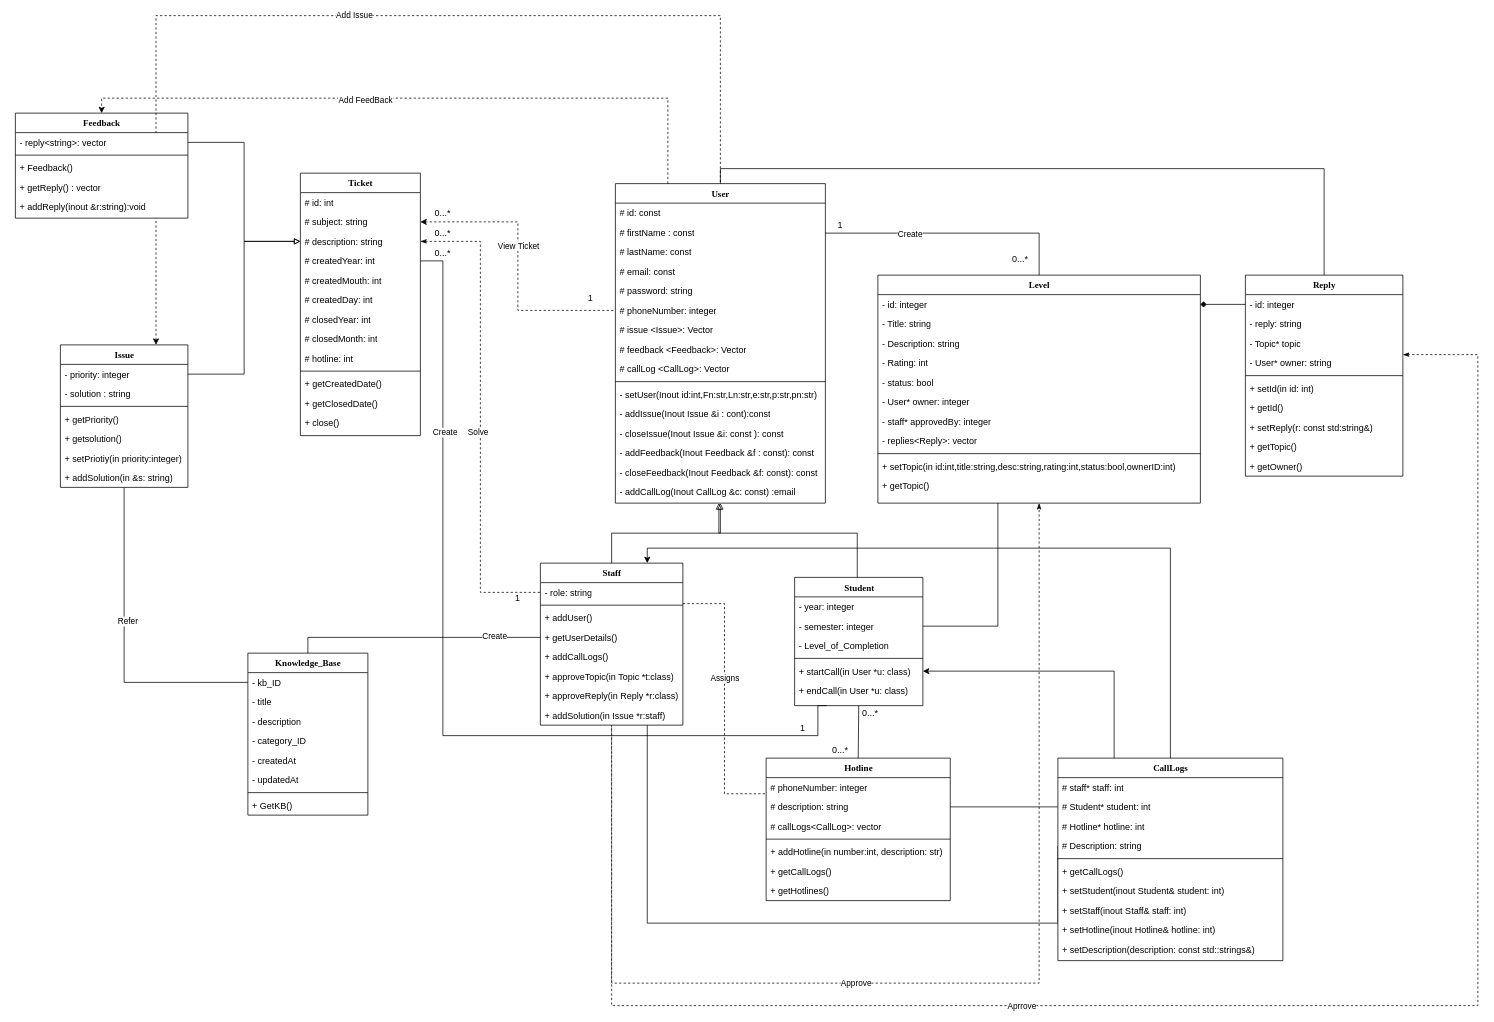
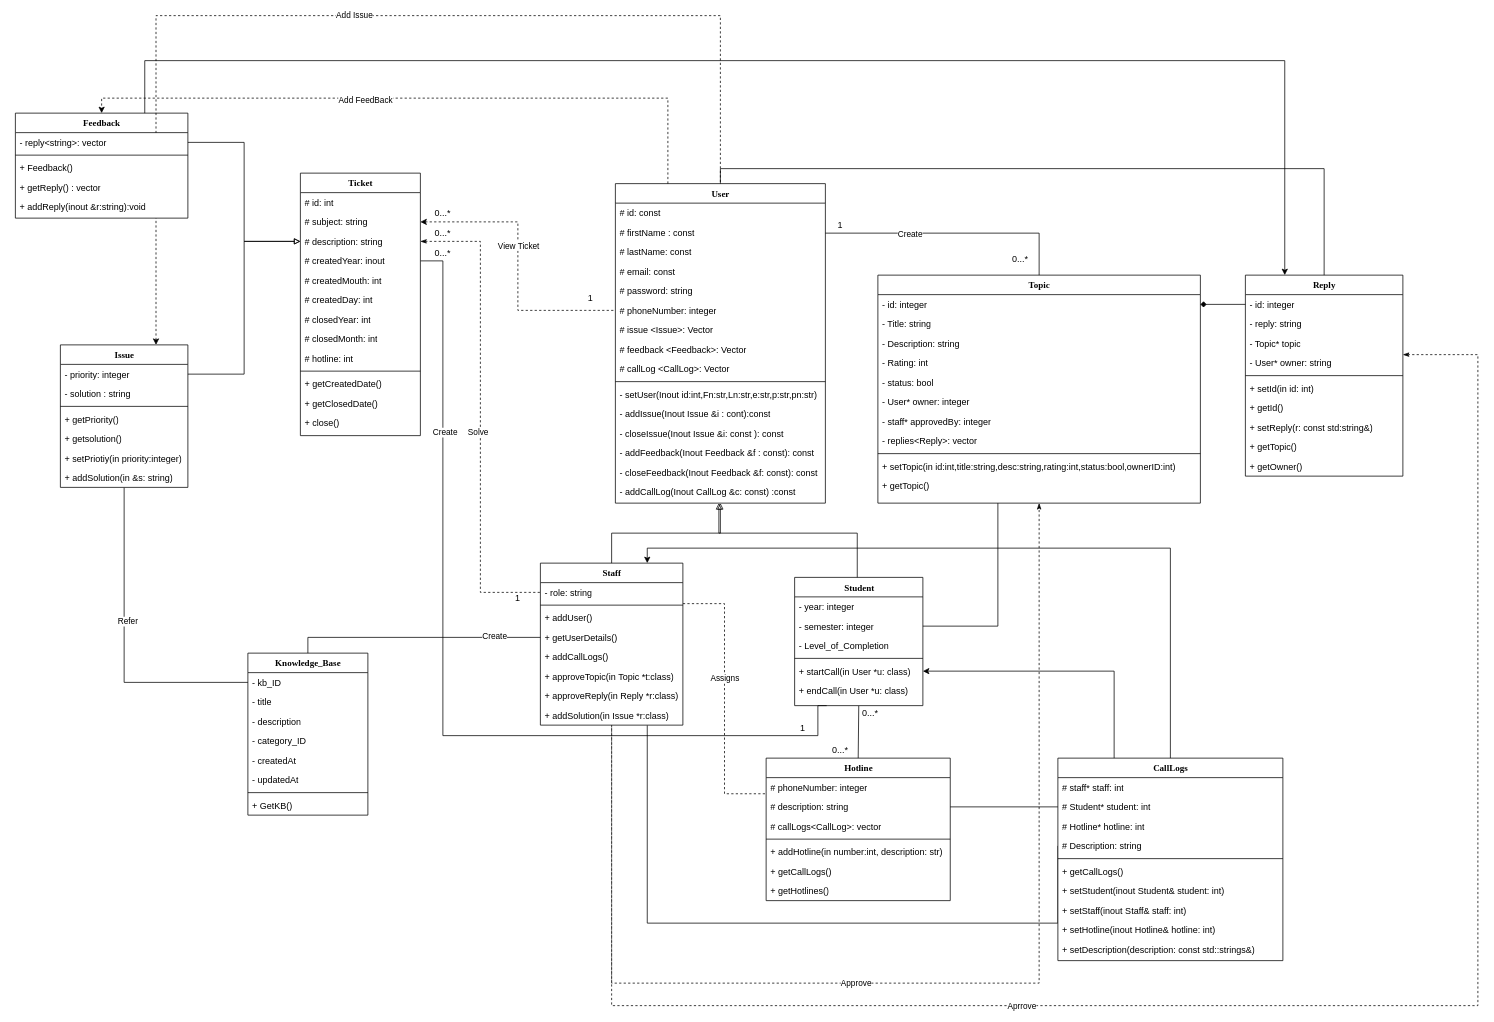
edge "Feedback" -> "Reply": added
node "# createdYear: int": label "# createdYear: int" -> "# createdYear: inout"
node "Level": label "Level" -> "Topic"
node "- addCallLog(Inout CallLog &c: const) :email": label "- addCallLog(Inout CallLog &c: const) :email" -> "- addCallLog(Inout CallLog &c: const) :const"
node "+ addSolution(in Issue *r:staff)": label "+ addSolution(in Issue *r:staff)" -> "+ addSolution(in Issue *r:class)"
